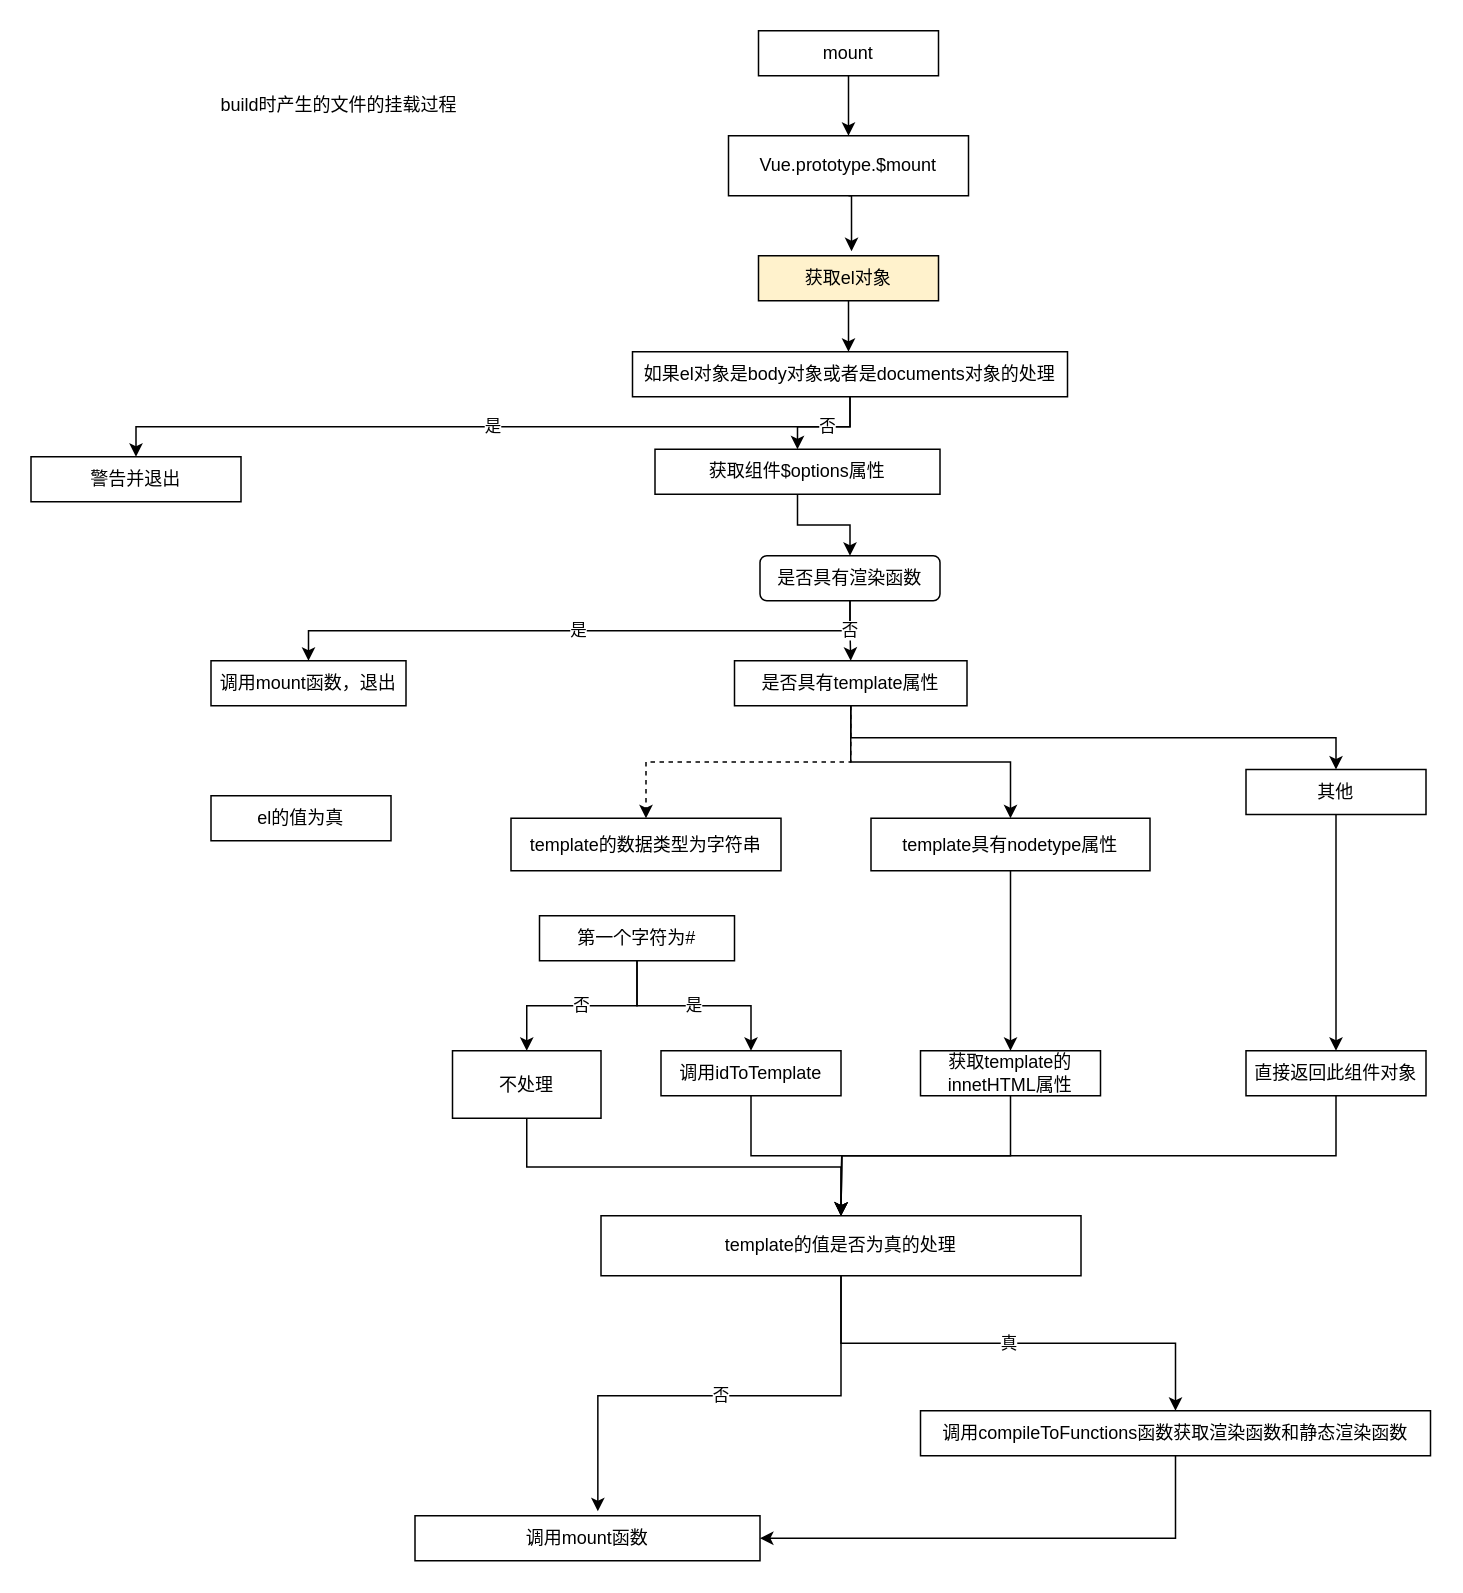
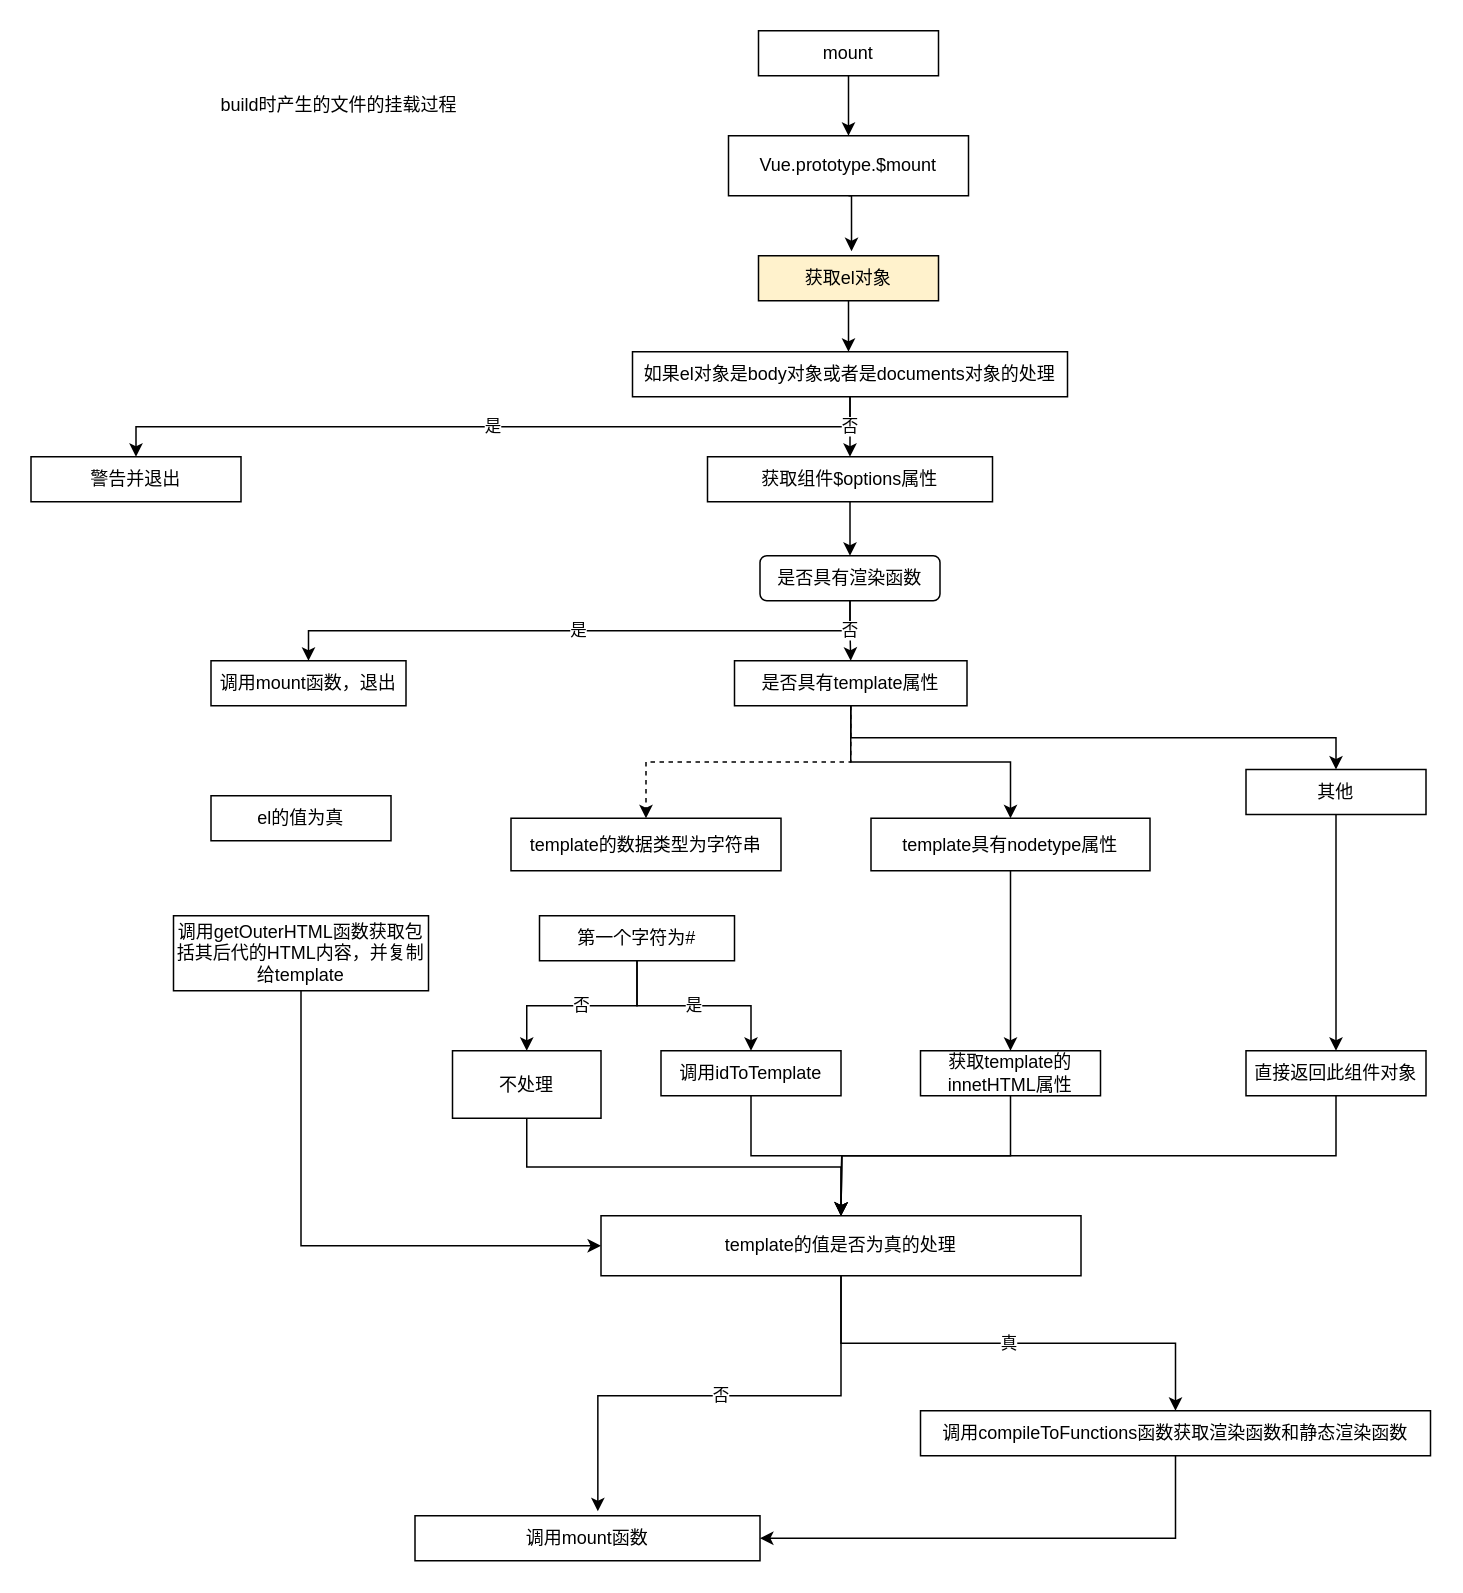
node "获取组件$options属性": moved (797, 472) -> (850, 479)
node "调用getOuterHTML函数获取包括其后代的HTML内容，并复制给template": added
edge "调用getOuterHTML函数获取包括其后代的HTML内容，并复制给template" -> "template的值是否为真的处理": added
